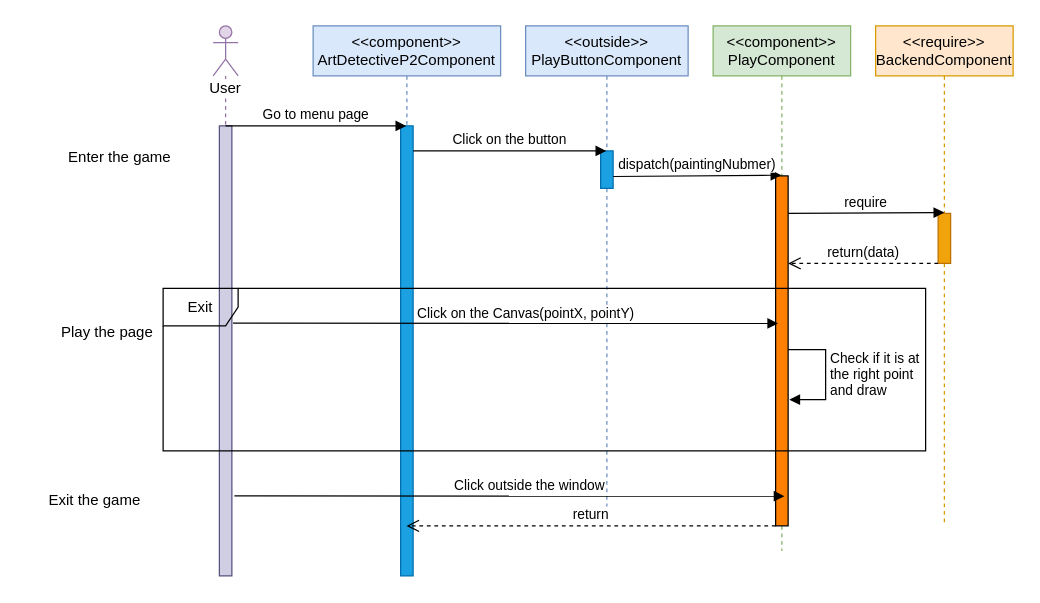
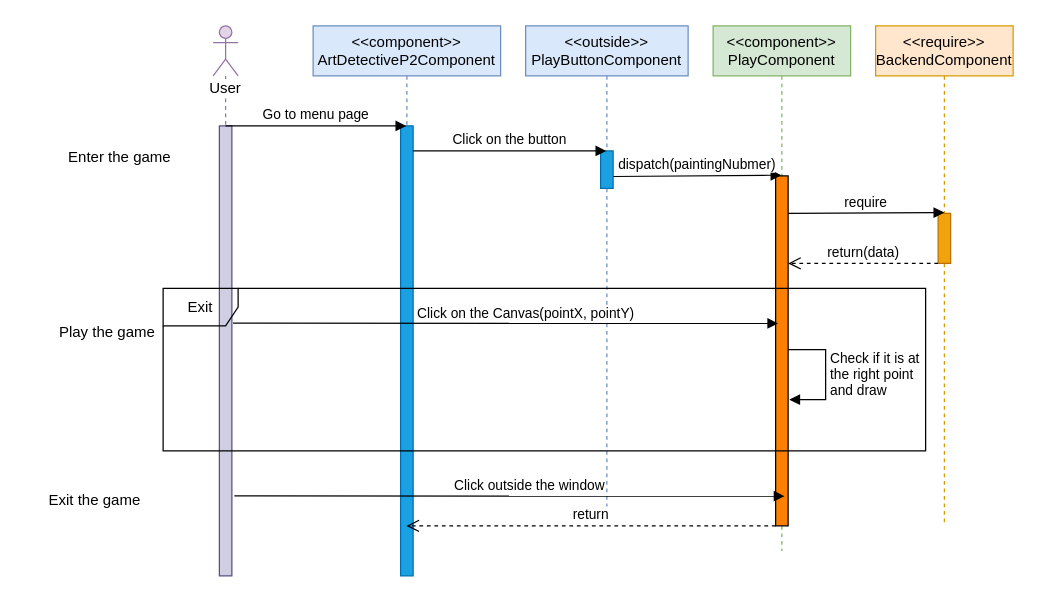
node "Play the page": label "Play the page" -> "Play the game"
